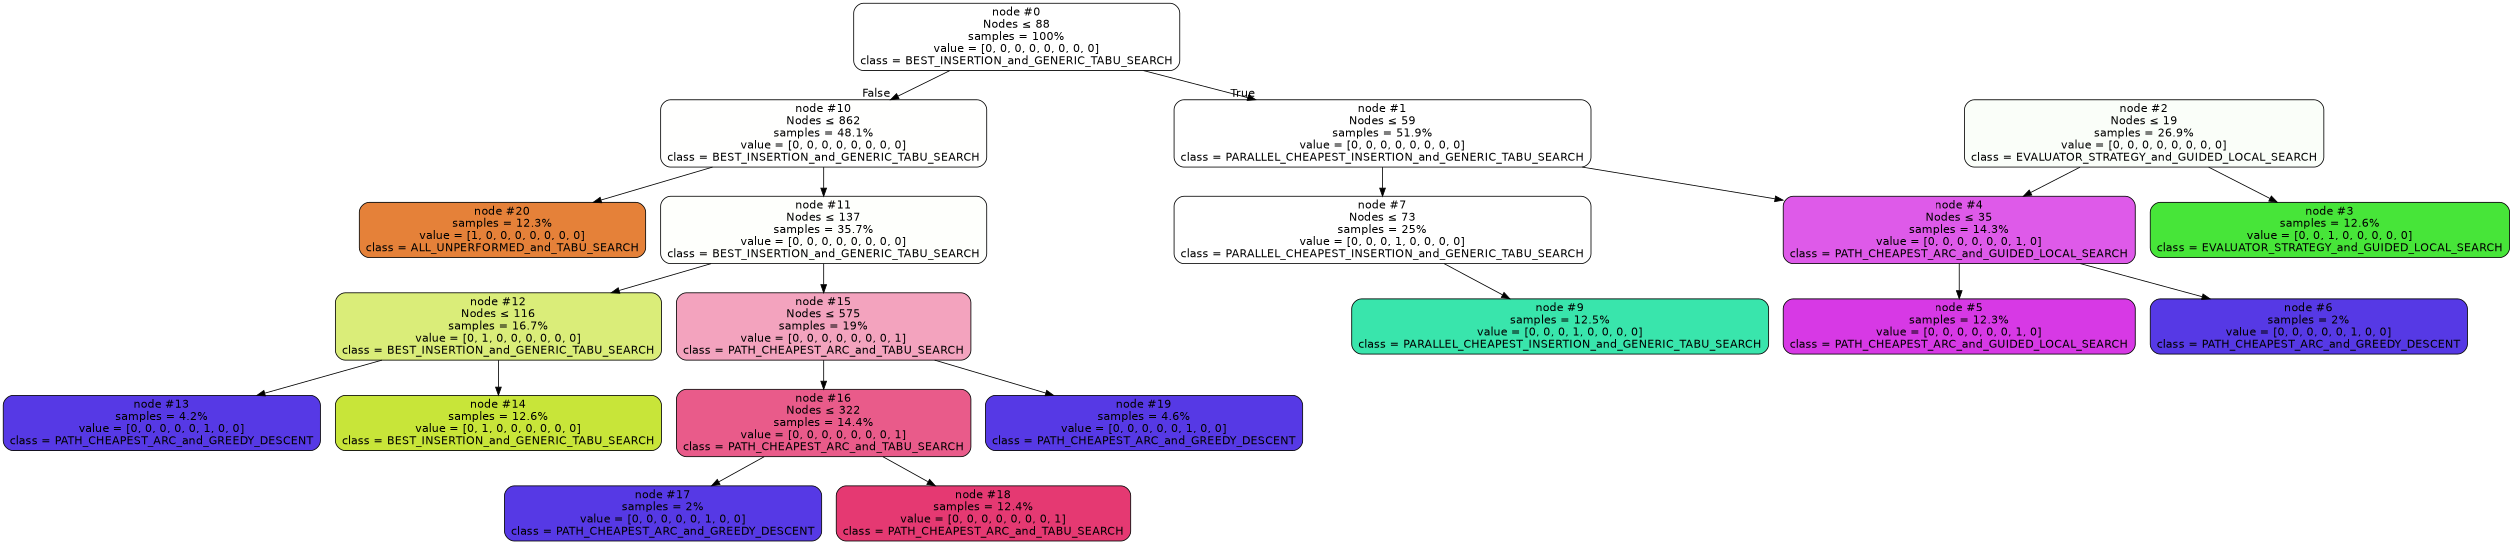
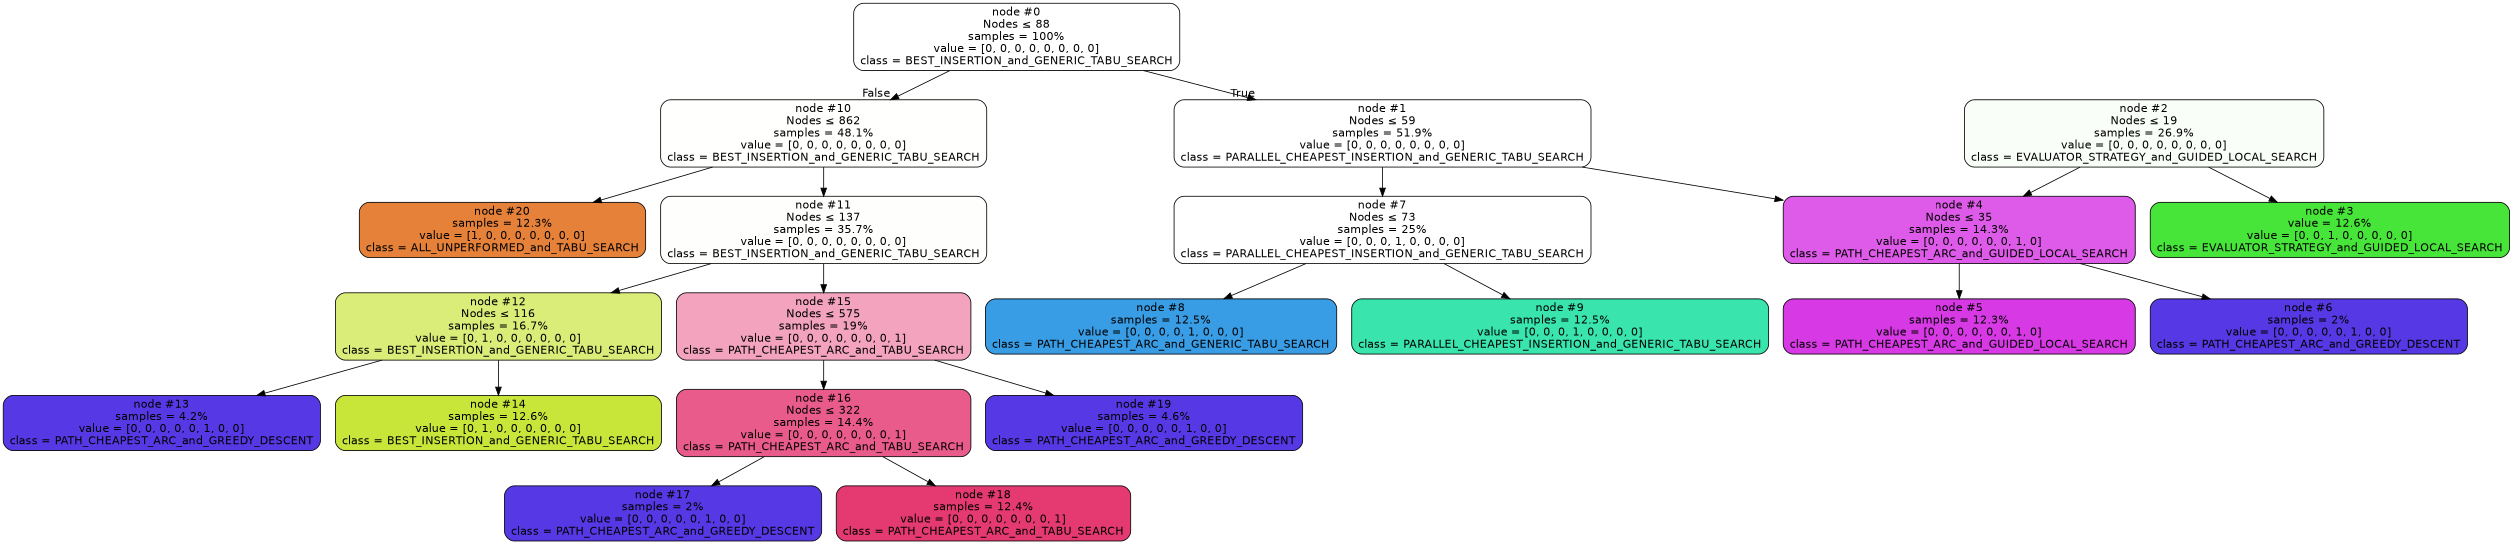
node "node #3": text "samples = 12.6%" -> "value = 12.6%"
node "node #8": added
